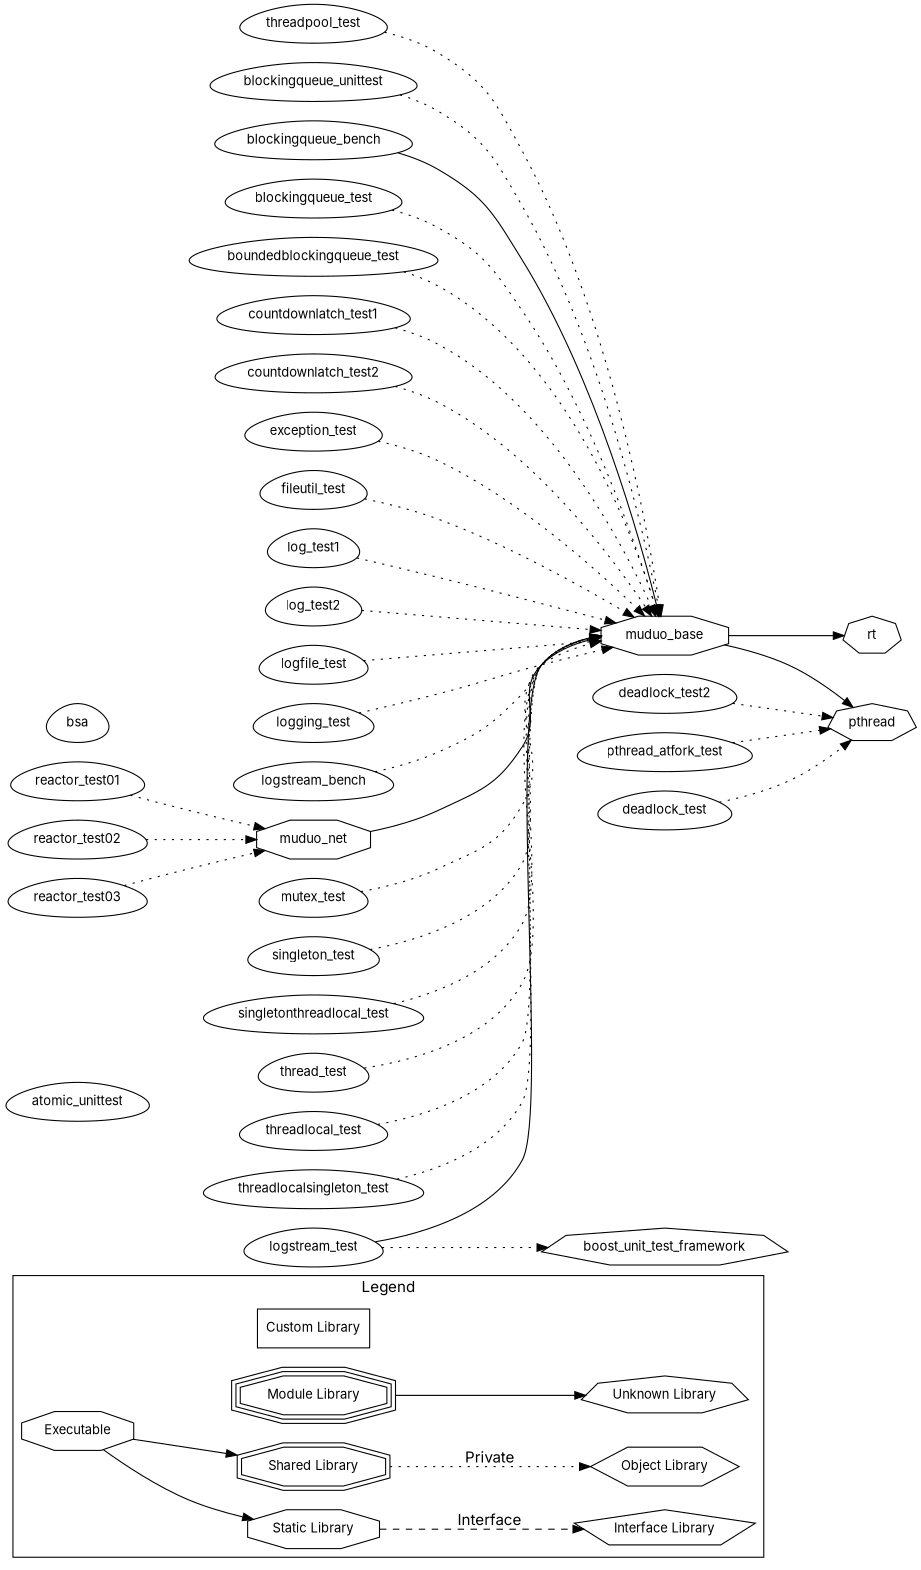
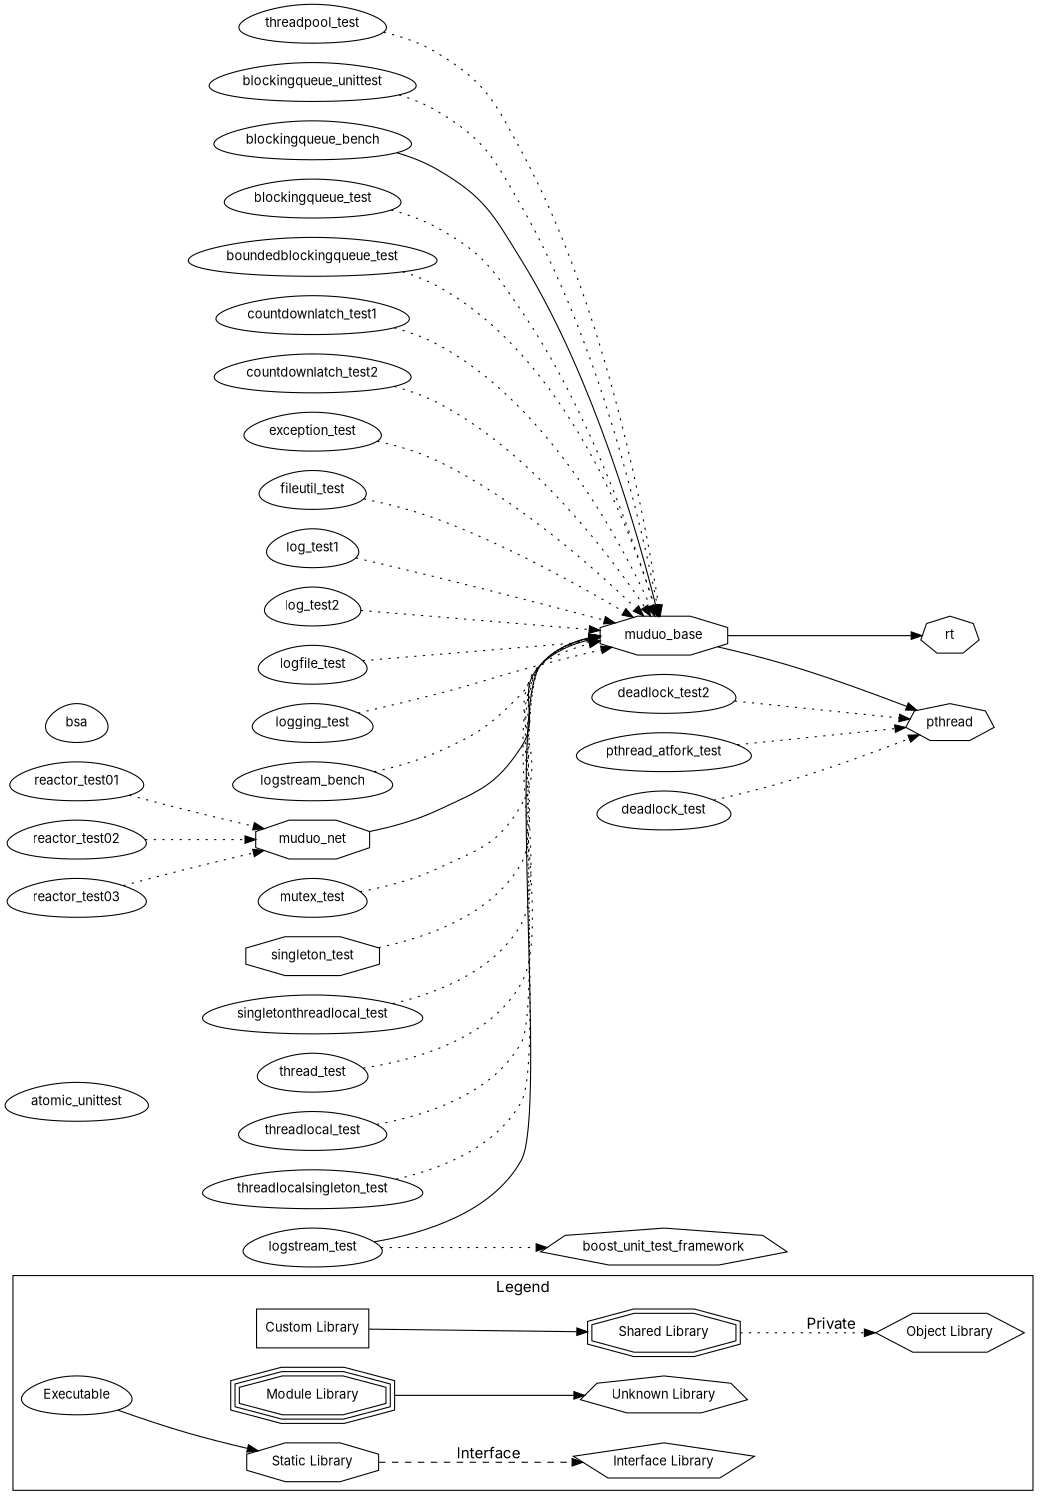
node "singleton_test": shape egg -> octagon
node "Executable": shape octagon -> egg
edge "Executable" -> "Shared Library": now "Custom Library" -> "Shared Library"
